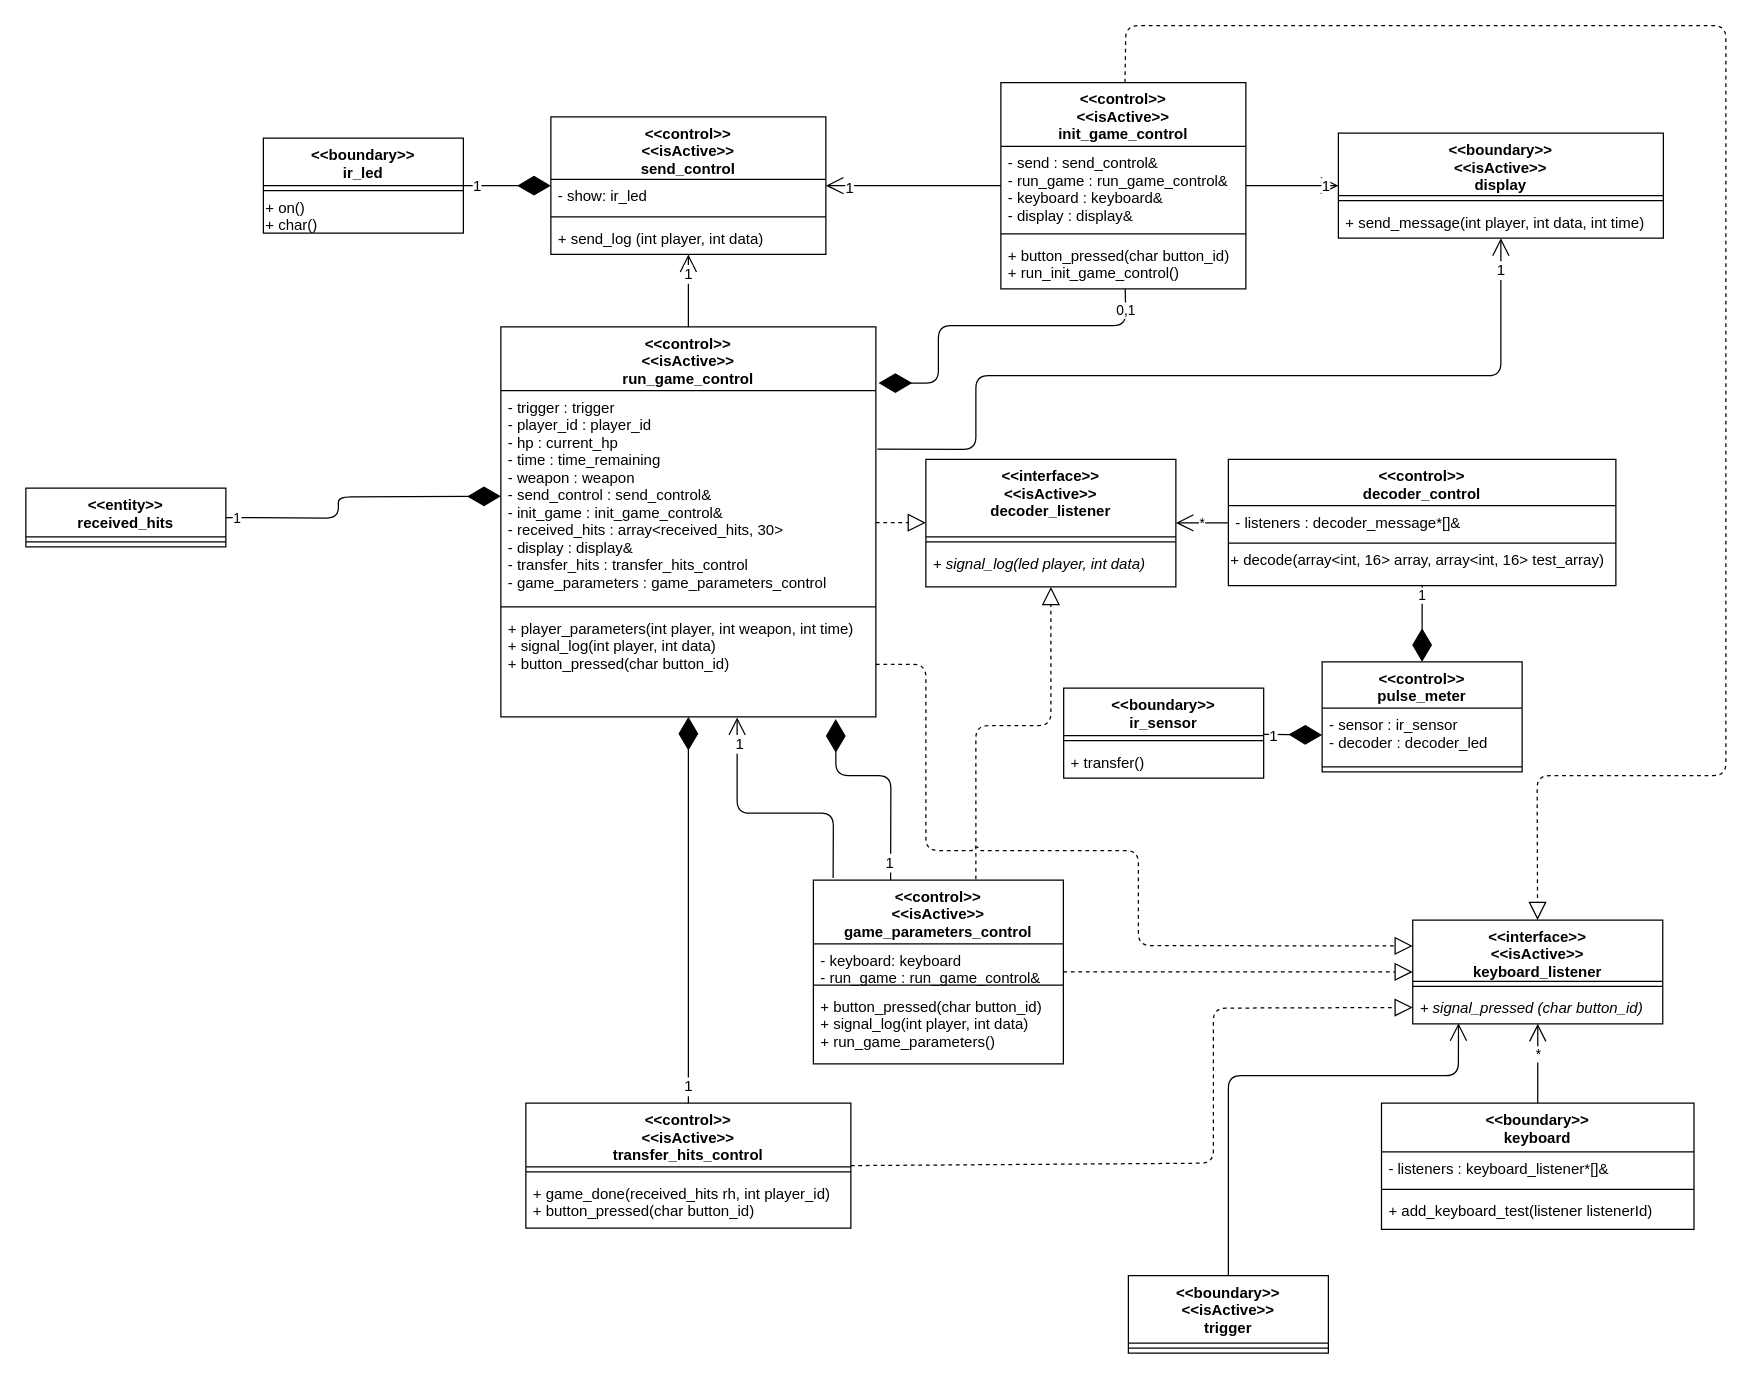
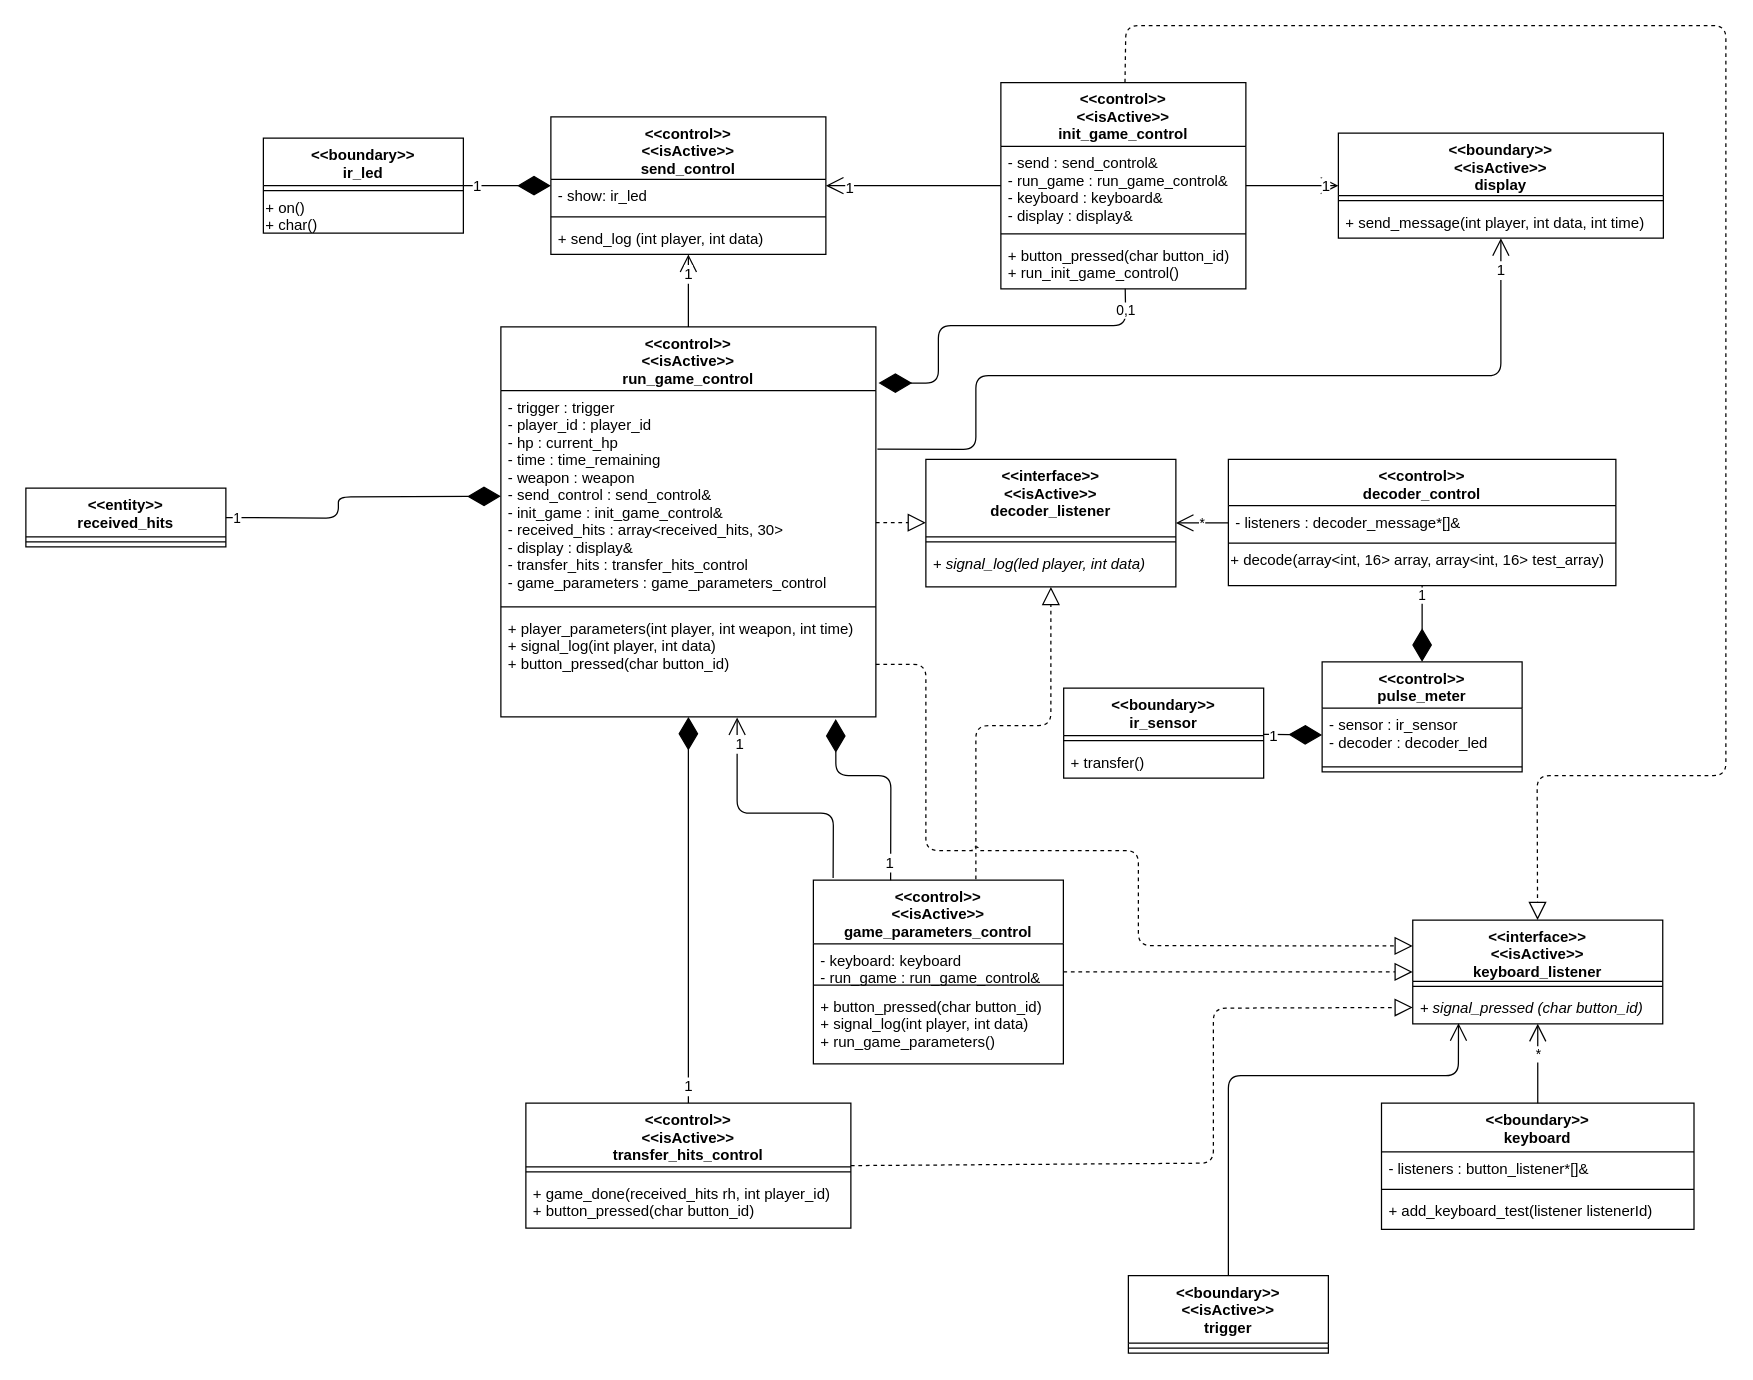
node "- listeners : keyboard_listener*[]&": label "- listeners : keyboard_listener*[]&" -> "- listeners : button_listener*[]&"
